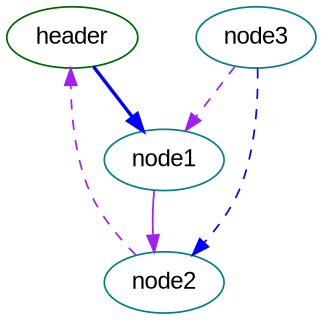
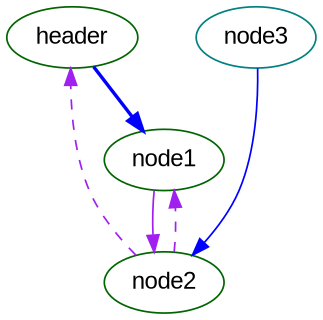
edge "node3" -> "node1": now "node2" -> "node1"
node "node1": color teal -> darkgreen
edge "node3" -> "node2": style dashed -> solid
node "node2": color teal -> darkgreen
